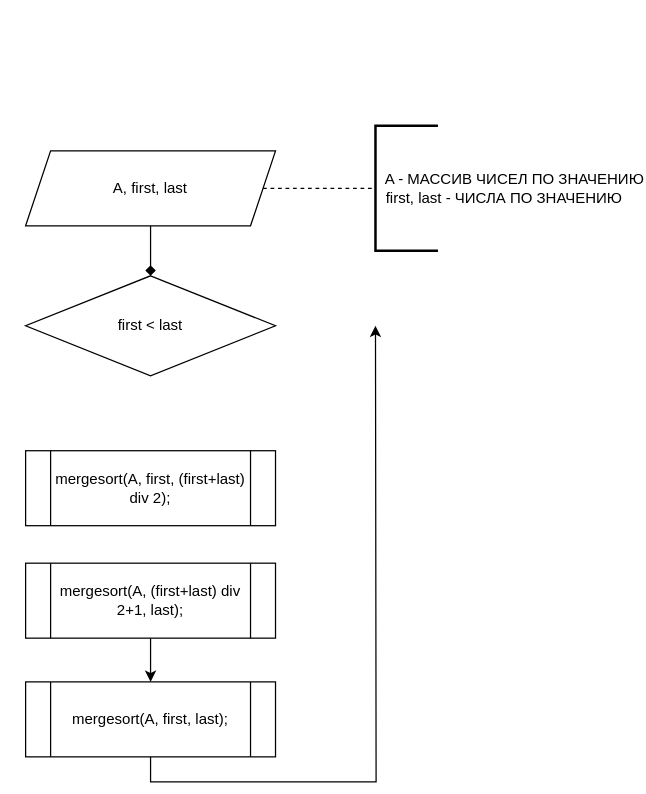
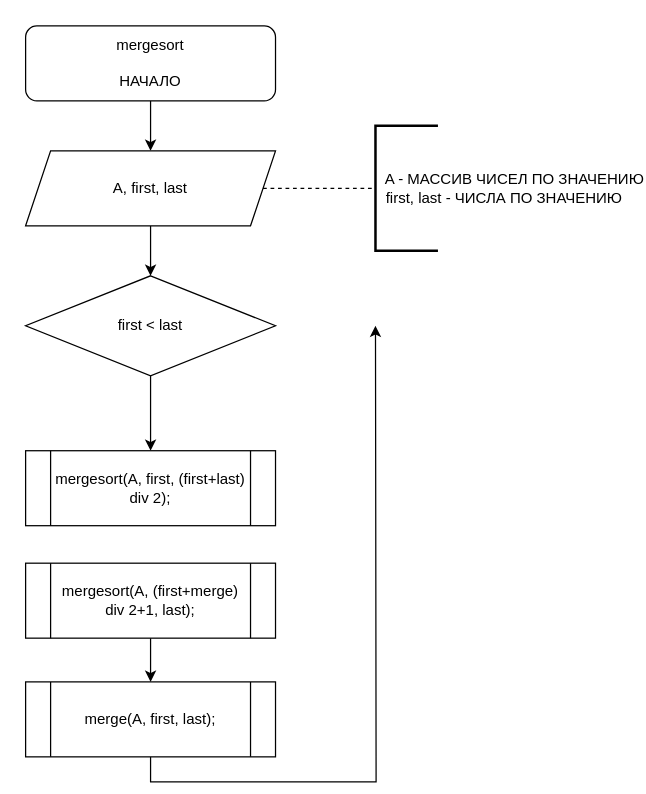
node "mergesort НАЧАЛО": added
edge "mergesort НАЧАЛО" -> "A, first, last": added
edge "A, first, last" -> "first < last": arrowhead diamond -> classic
edge "first < last" -> "mergesort(A, first, (first+last) div 2);": added
node "mergesort(A, (first+last) div 2+1, last);": label "mergesort(A, (first+last) div 2+1, last);" -> "mergesort(A, (first+merge) div 2+1, last);"
node "mergesort(A, first, last);": label "mergesort(A, first, last);" -> "merge(A, first, last);"
